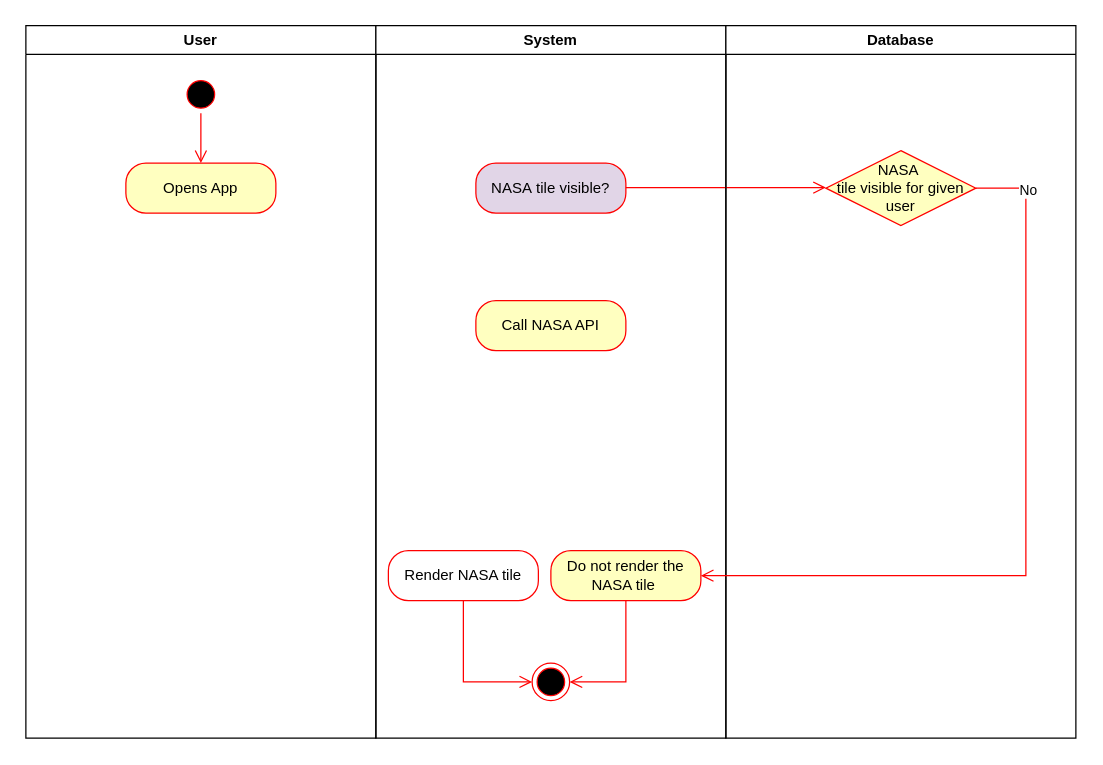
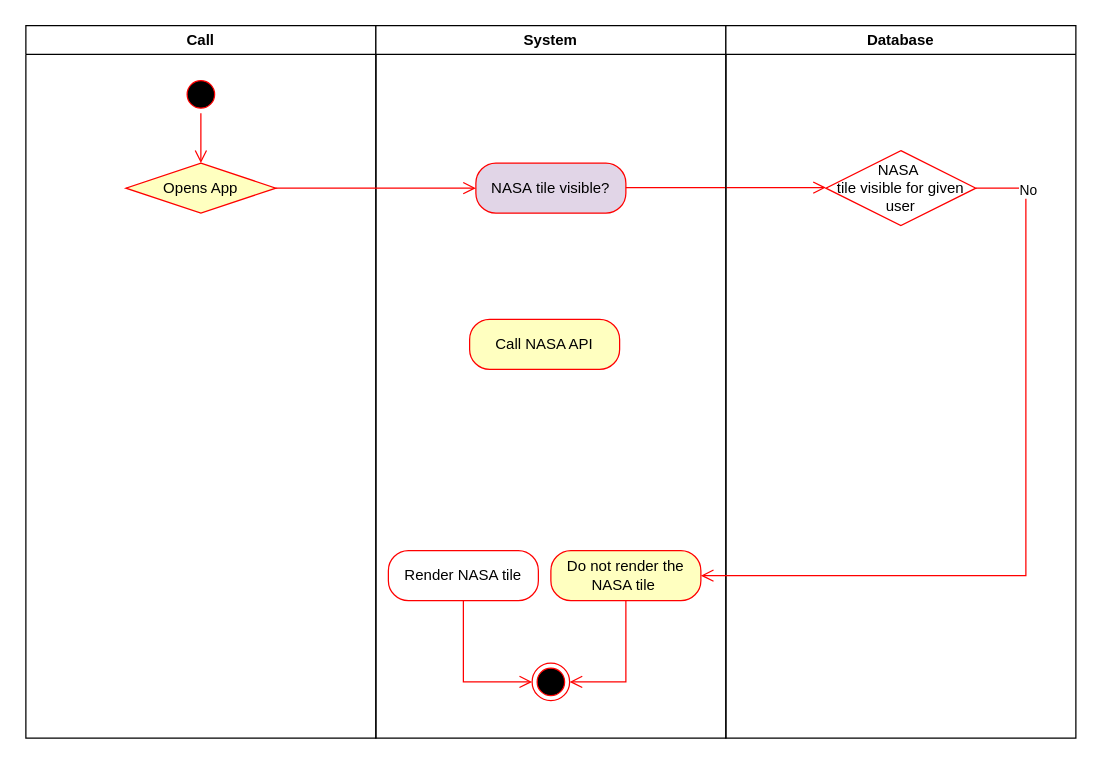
node "User": label "User" -> "Call"
node "Opens App": shape rounded rectangle -> diamond
edge "Opens App" -> "NASA tile visible?": added
node "NASA tile visible for given user": fillcolor #ffffc0 -> #ffffff
node "Call NASA API": moved (551, 326) -> (544, 344)
